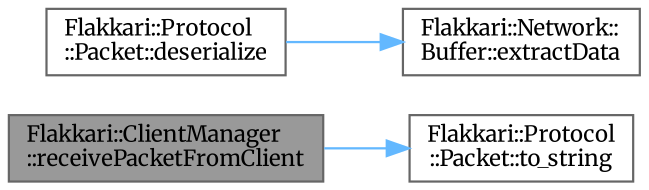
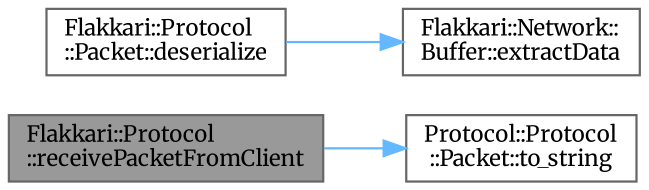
node "Flakkari::ClientManager ::receivePacketFromClient": label "Flakkari::ClientManager ::receivePacketFromClient" -> "Flakkari::Protocol ::receivePacketFromClient"
node "Flakkari::Protocol ::Packet::to_string": label "Flakkari::Protocol ::Packet::to_string" -> "Protocol::Protocol ::Packet::to_string"
